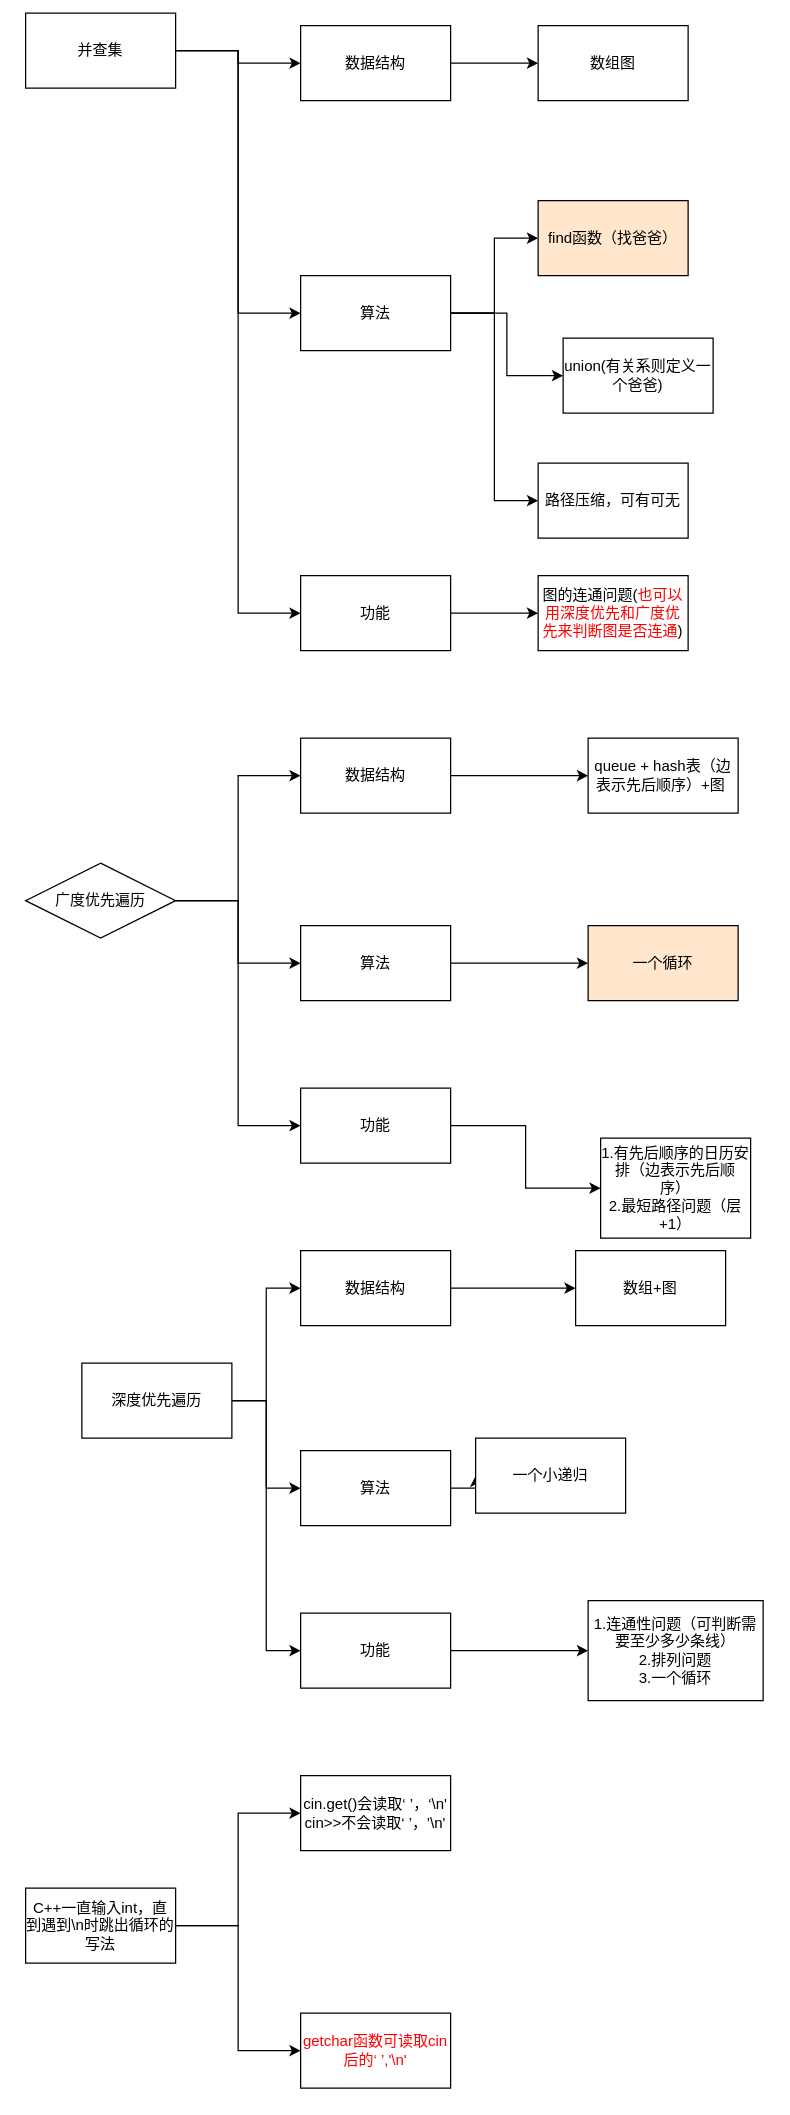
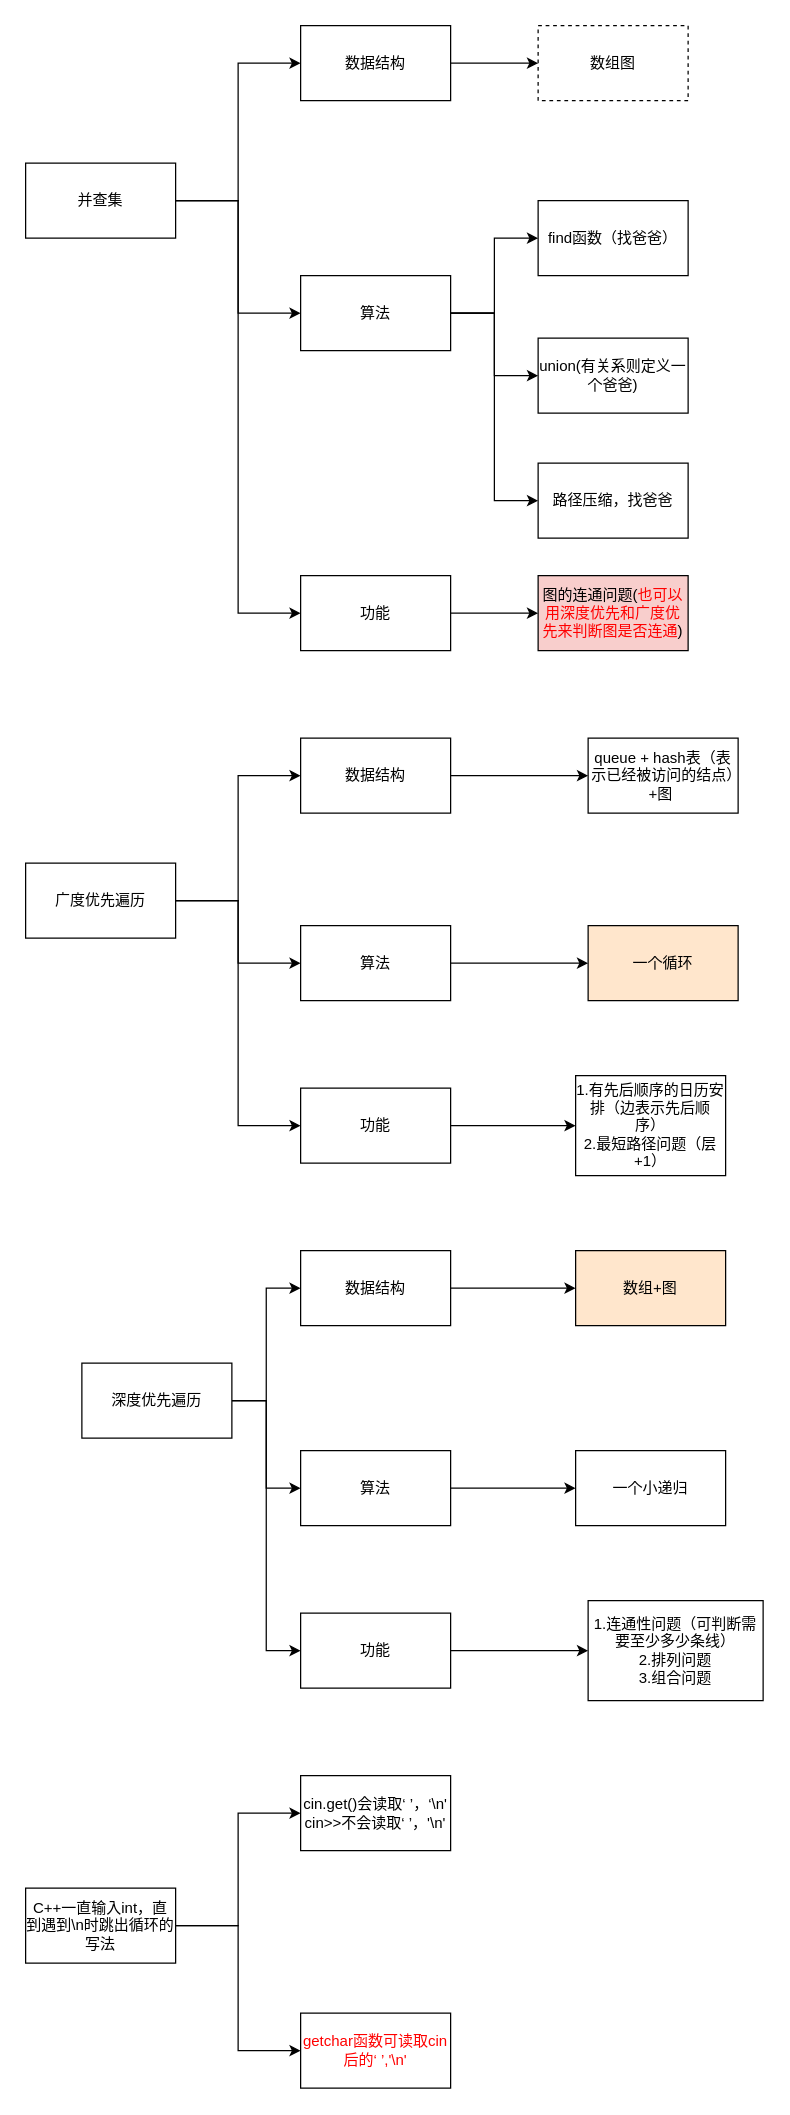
node "并查集": moved (101, 51) -> (101, 201)
node "数组图": style solid -> dashed
node "find函数（找爸爸）": fillcolor #ffe6cc -> #ffffff
node "union(有关系则定义一个爸爸)": moved (638, 376) -> (613, 376)
node "路径压缩，可有可无": label "路径压缩，可有可无" -> "路径压缩，找爸爸"
node "图的连通问题(也可以用深度优先和广度优先来判断图是否连通)": fillcolor #ffffff -> #f8cecc
node "queue + hash表（边表示先后顺序）+图": label "queue + hash表（边表示先后顺序）+图" -> "queue + hash表（表示已经被访问的结点）+图"
node "广度优先遍历": shape diamond -> rectangle
node "1.有先后顺序的日历安排（边表示先后顺序） 2.最短路径问题（层+1）": moved (676, 1188) -> (651, 1126)
node "数组+图": fillcolor #ffffff -> #ffe6cc
node "一个小递归": moved (551, 1476) -> (651, 1488)
node "1.连通性问题（可判断需要至少多少条线） 2.排列问题 3.一个循环": label "1.连通性问题（可判断需要至少多少条线） 2.排列问题 3.一个循环" -> "1.连通性问题（可判断需要至少多少条线） 2.排列问题 3.组合问题"
